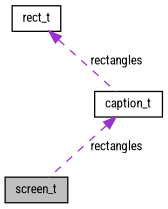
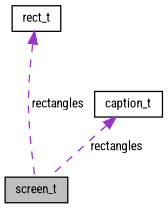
edge "caption_t" -> "rect_t": now "screen_t" -> "rect_t"
